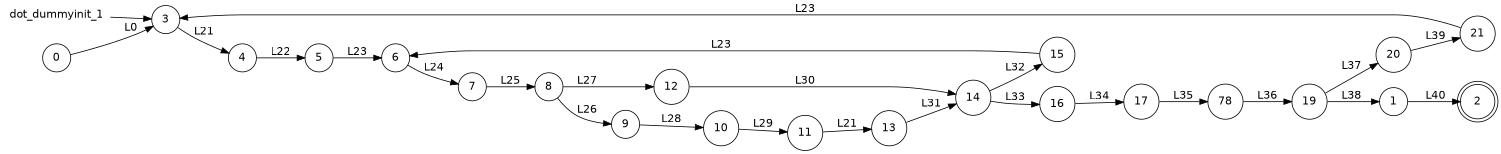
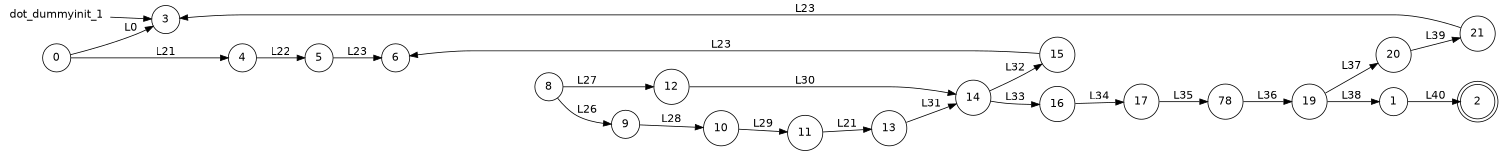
edge "3" -> "4": now "0" -> "4"
node "7": removed
